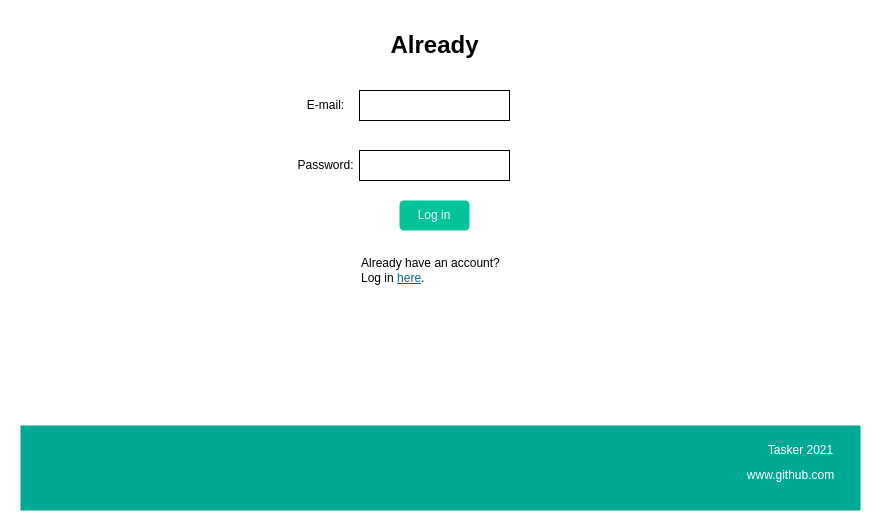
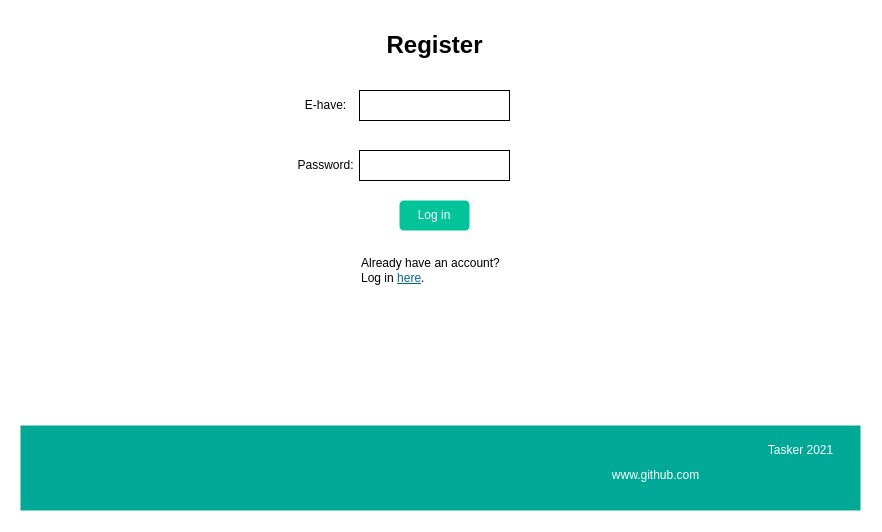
node "Already": label "Already" -> "Register"
node "E-mail:": label "E-mail:" -> "E-have:"
node "www.github.com": moved (791, 476) -> (656, 476)
